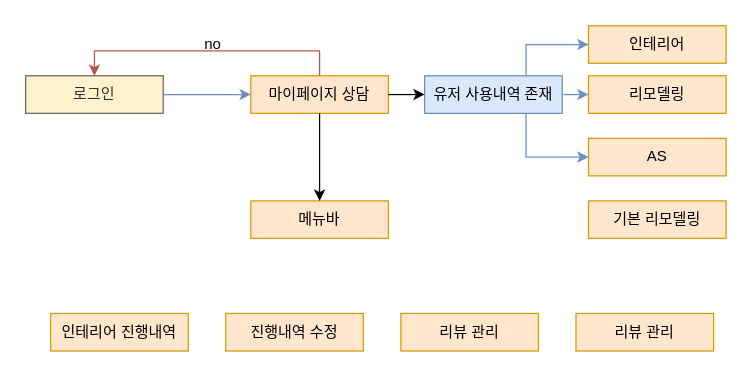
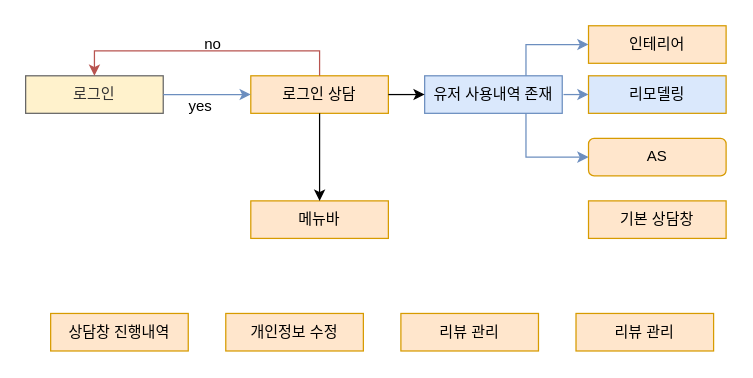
node "마이페이지 상담": label "마이페이지 상담" -> "로그인 상담"
node "리모델링": fillcolor #ffe6cc -> #dae8fc
node "yes": added
node "AS": shape rectangle -> rounded rectangle
node "기본 리모델링": label "기본 리모델링" -> "기본 상담창"
node "인테리어 진행내역": label "인테리어 진행내역" -> "상담창 진행내역"
node "진행내역 수정": label "진행내역 수정" -> "개인정보 수정"
